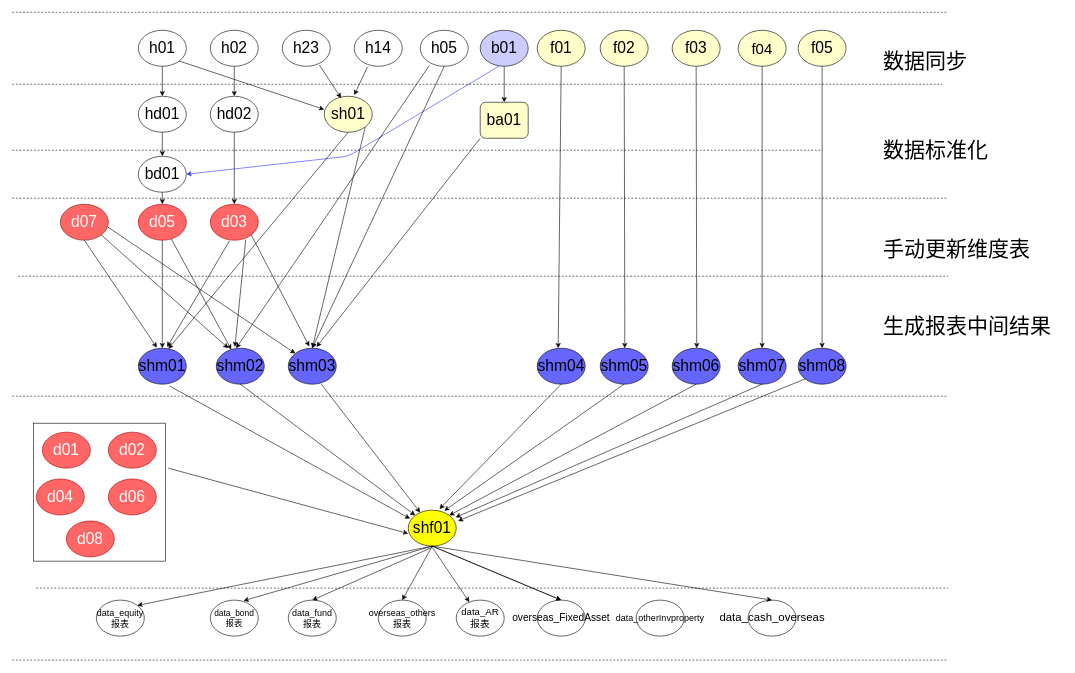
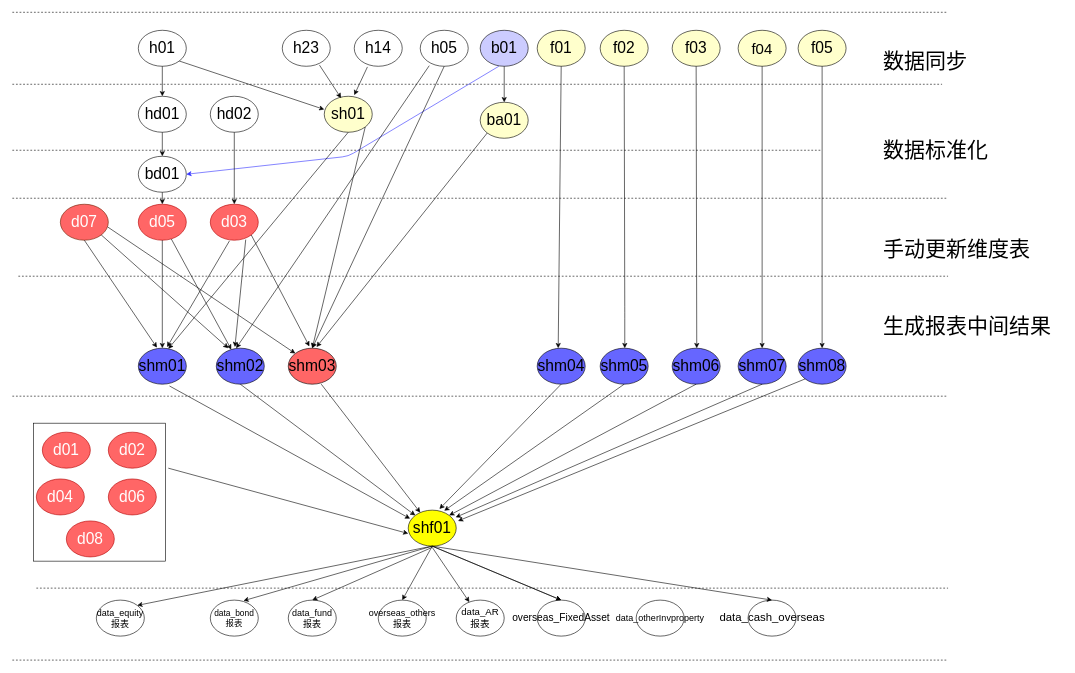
node "h02": removed
edge "h02" -> "hd02": removed
node "ba01": shape rounded rectangle -> ellipse
node "shm03": fillcolor #6666ff -> #ff6666
